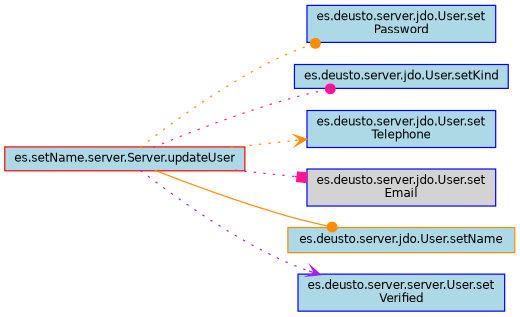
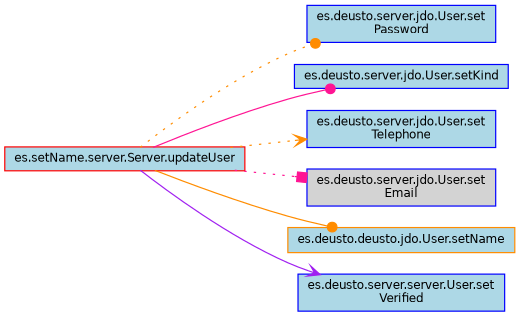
edge "es.setName.server.Server.updateUser" -> "es.deusto.server.jdo.User.setKind": style dotted -> solid
edge "es.setName.server.Server.updateUser" -> "es.deusto.server.server.User.set Verified": style dotted -> solid
node "es.deusto.server.jdo.User.setName": label "es.deusto.server.jdo.User.setName" -> "es.deusto.deusto.jdo.User.setName"
